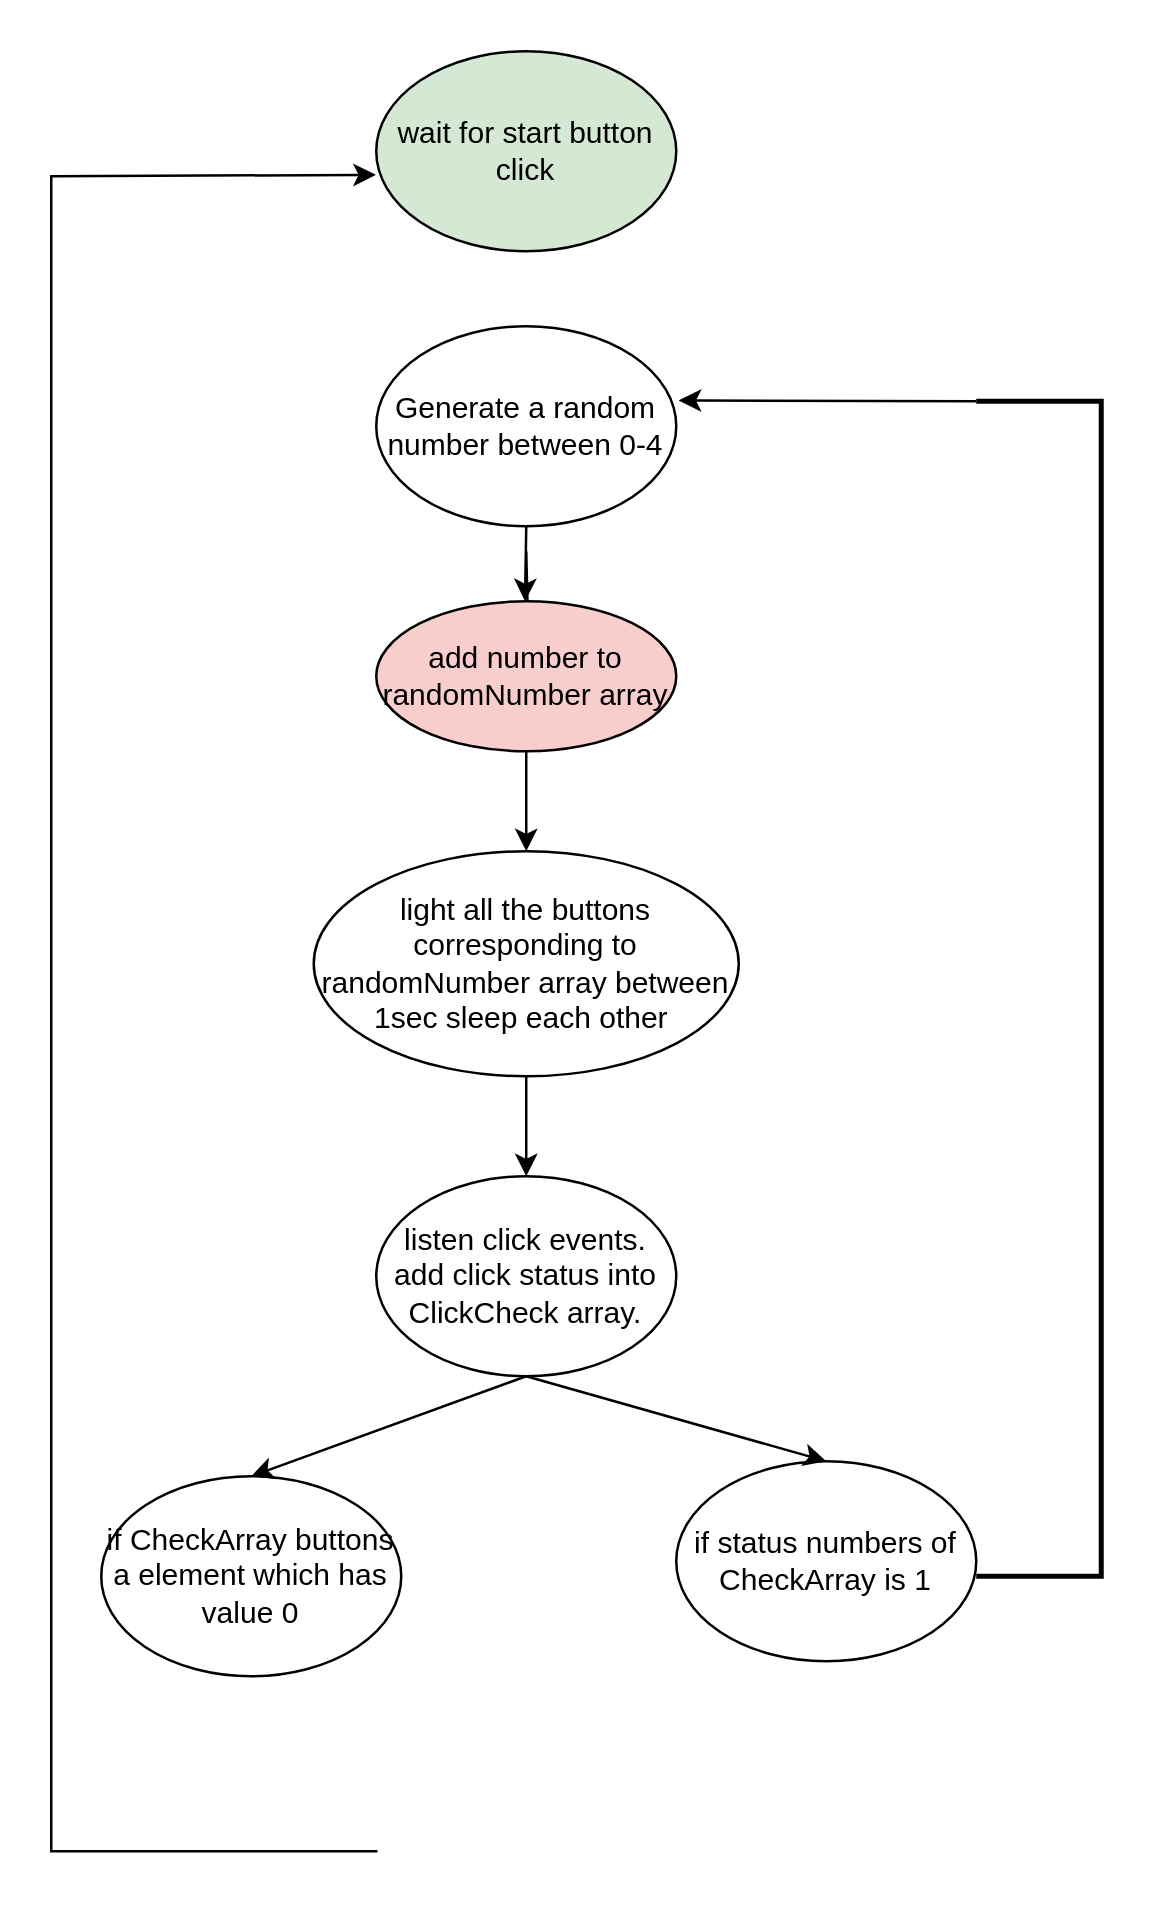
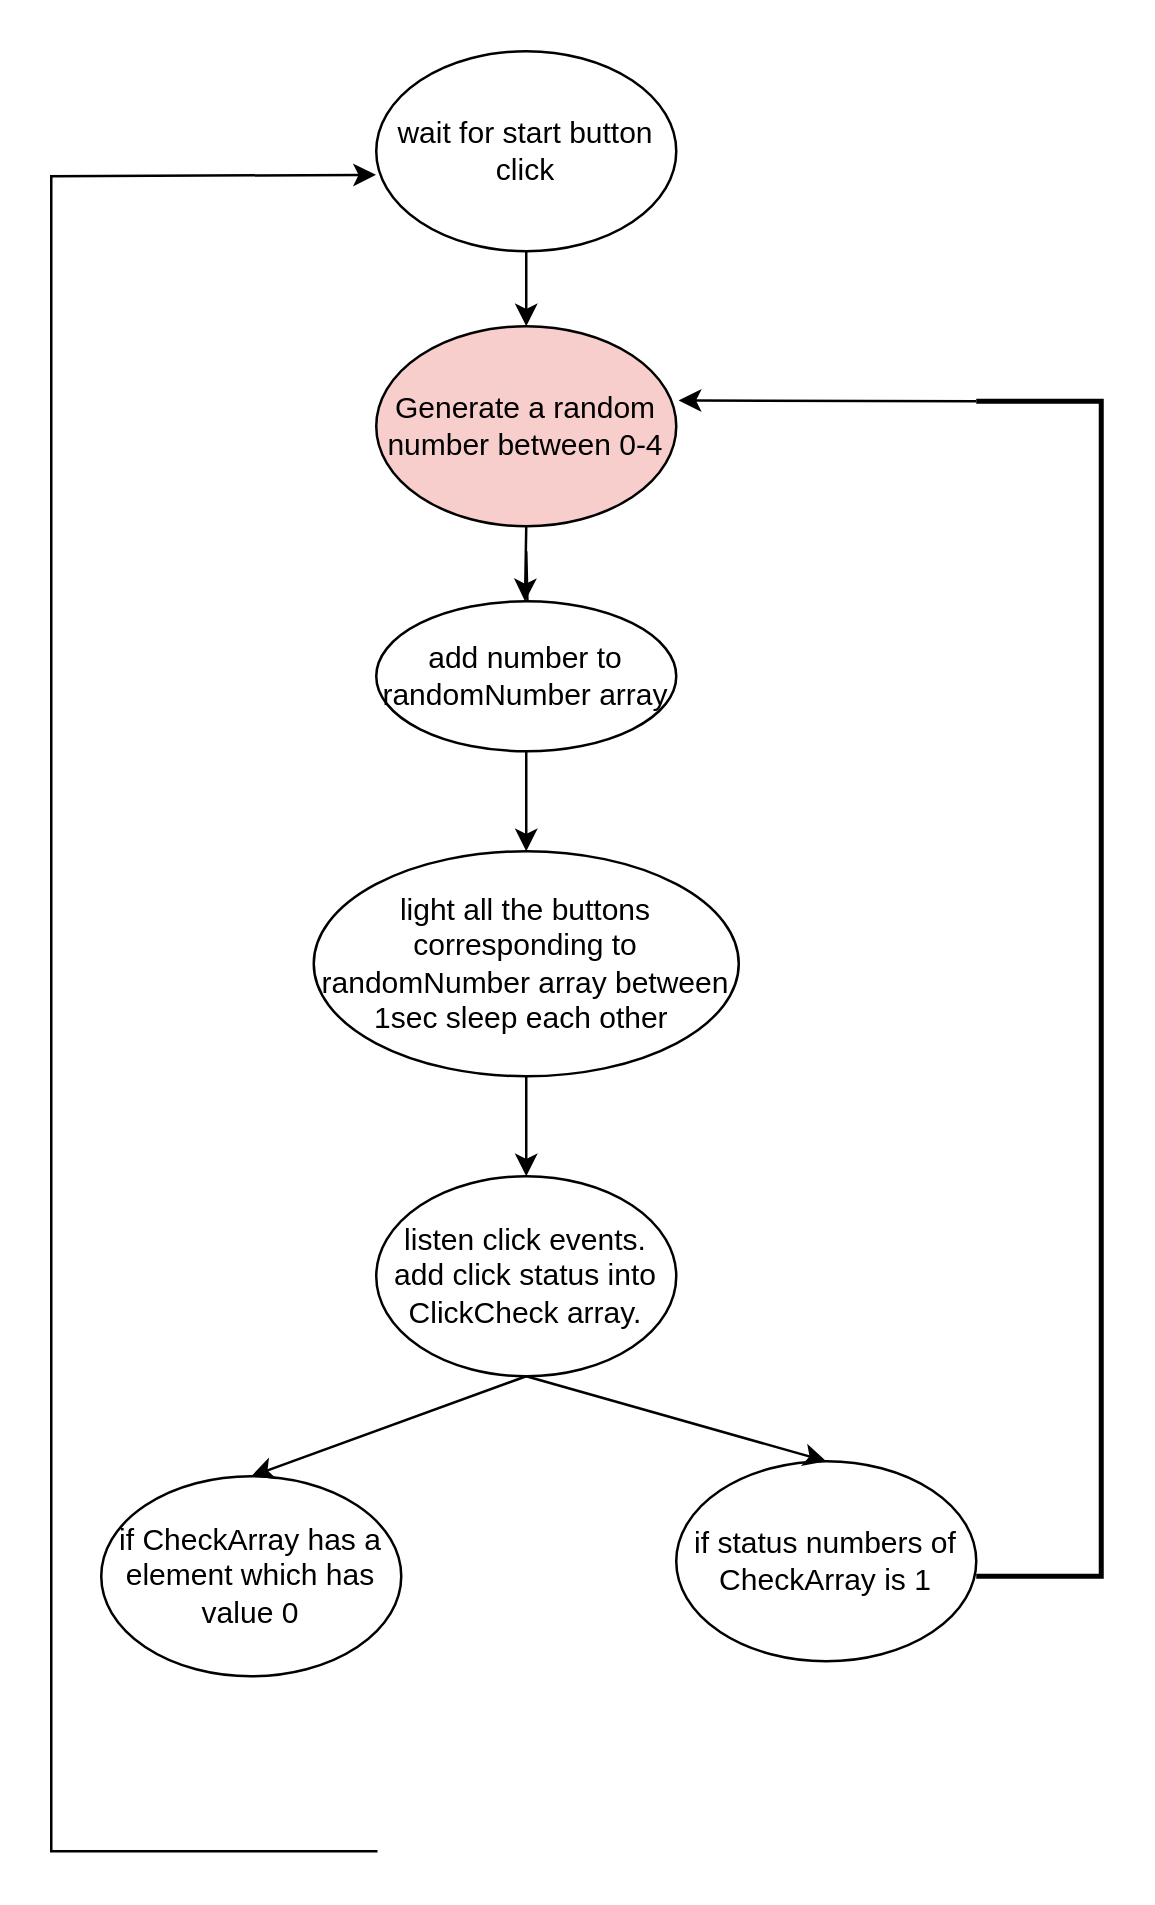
node "wait for start button click": fillcolor #d5e8d4 -> #ffffff
edge "wait for start button click" -> "Generate a random number between 0-4": added
node "Generate a random number between 0-4": fillcolor #ffffff -> #f8cecc
node "add number to randomNumber array": fillcolor #f8cecc -> #ffffff
node "if CheckArray buttons a element which has value 0": label "if CheckArray buttons a element which has value 0" -> "if CheckArray has a element which has value 0"
